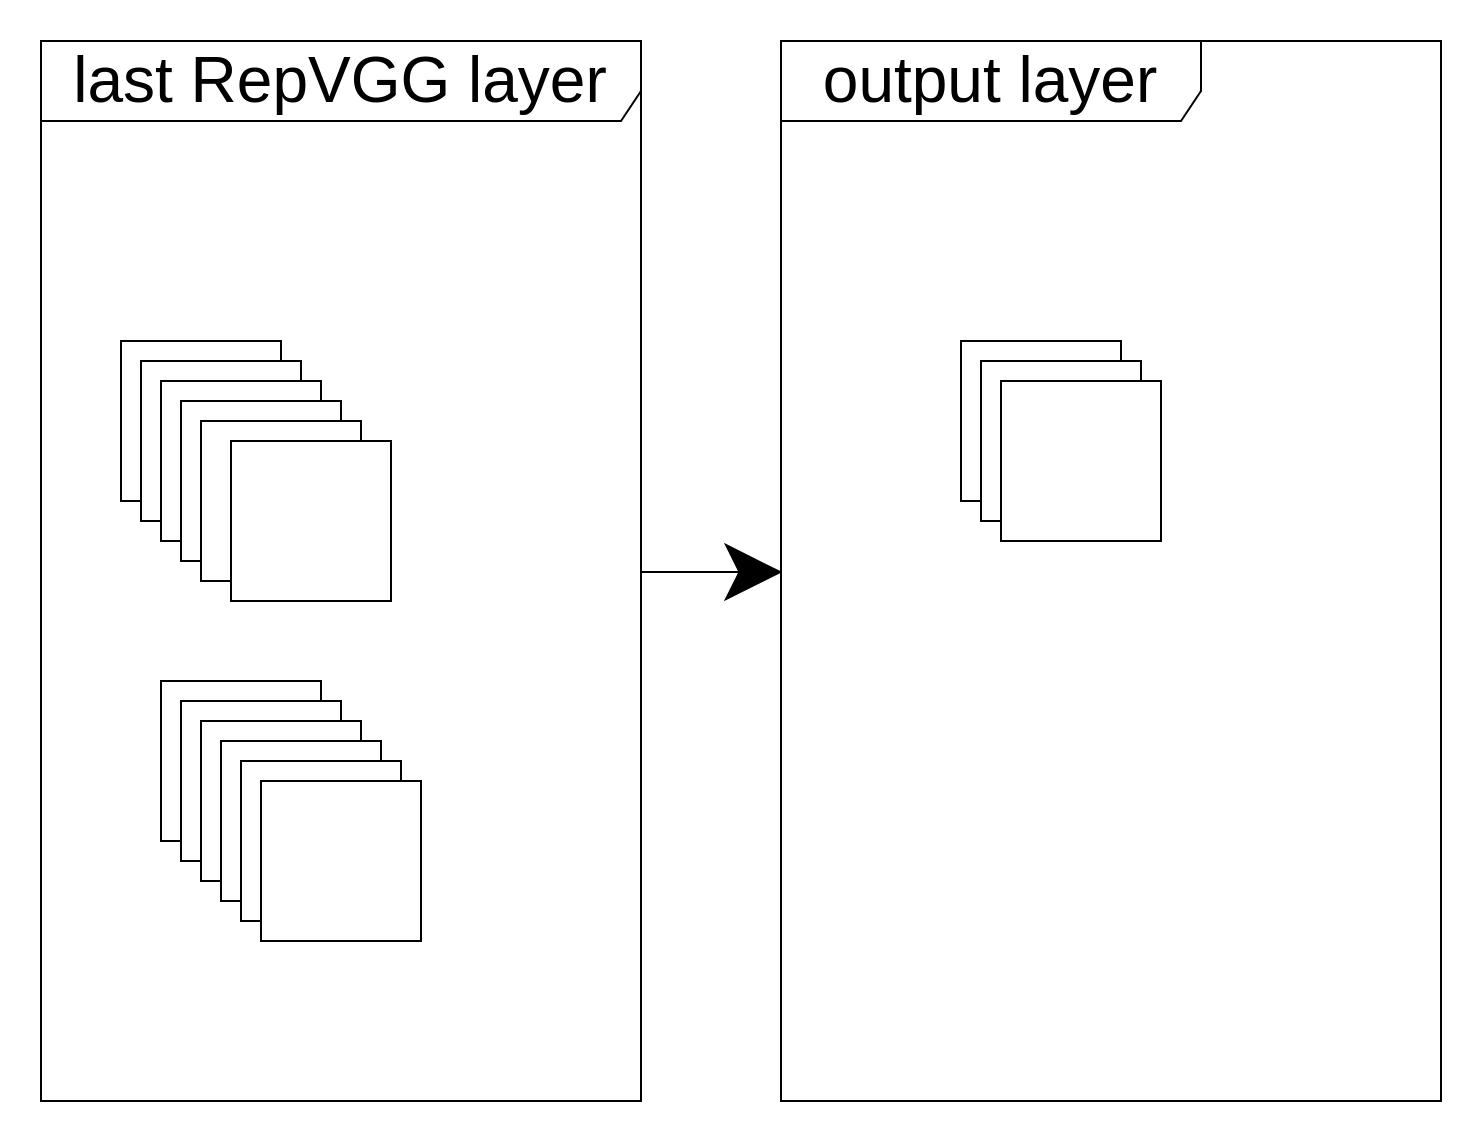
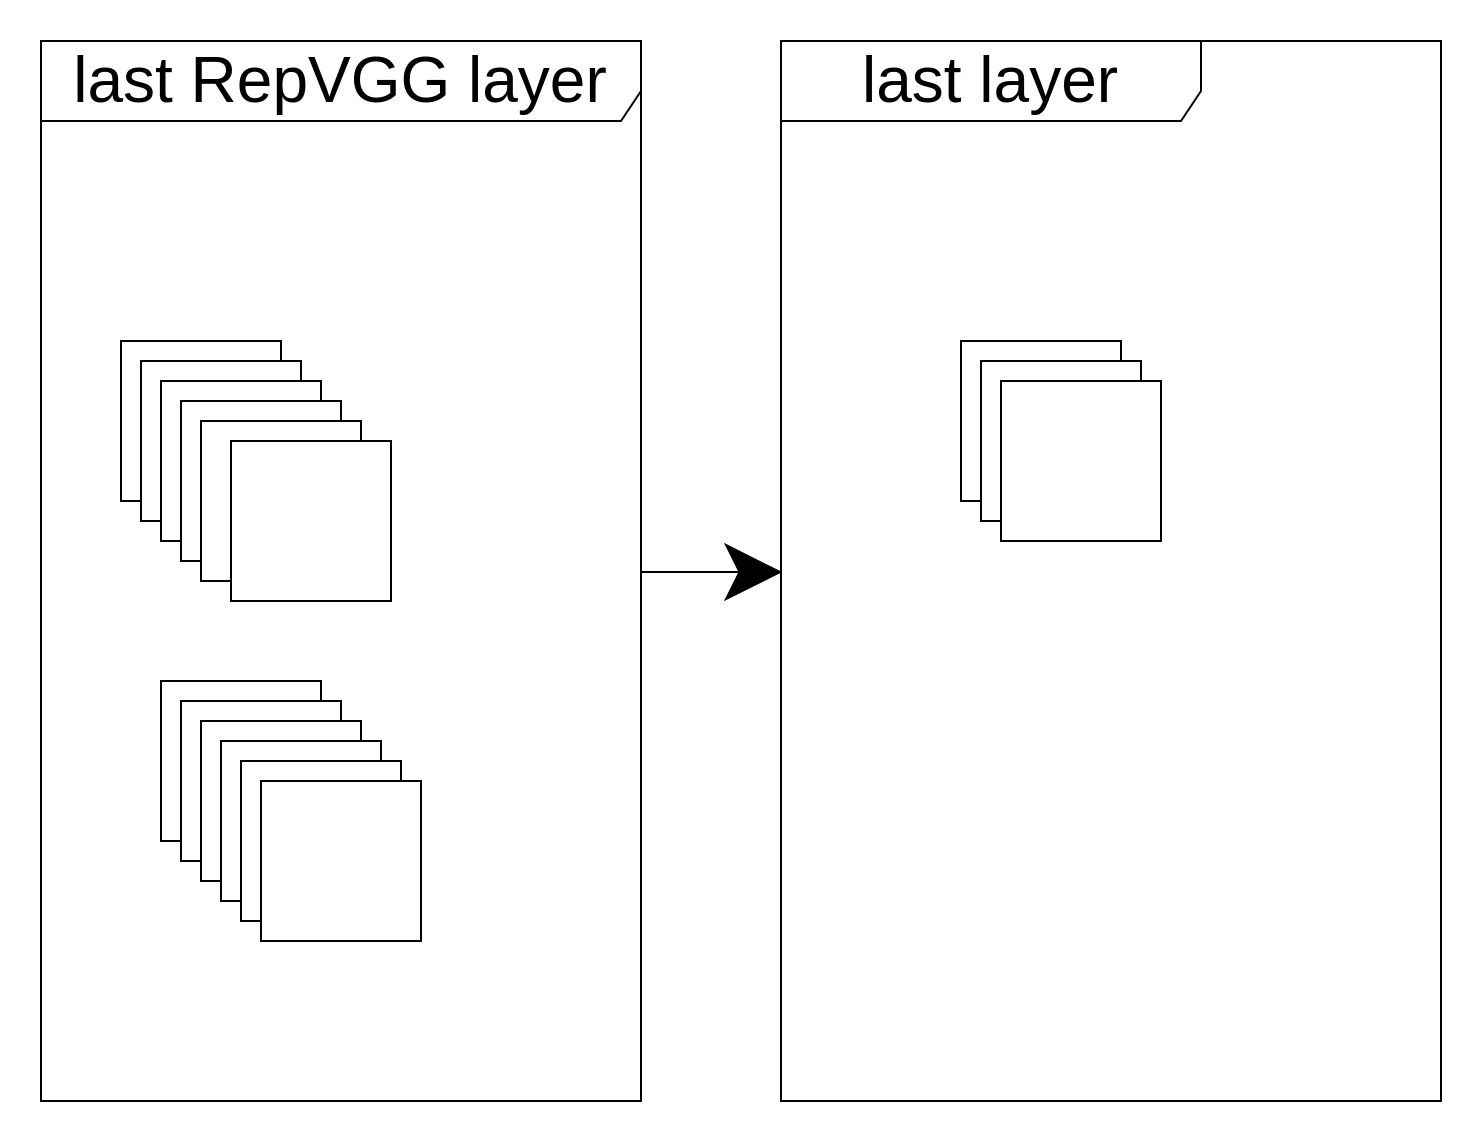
node "output layer": label "output layer" -> "last layer"
